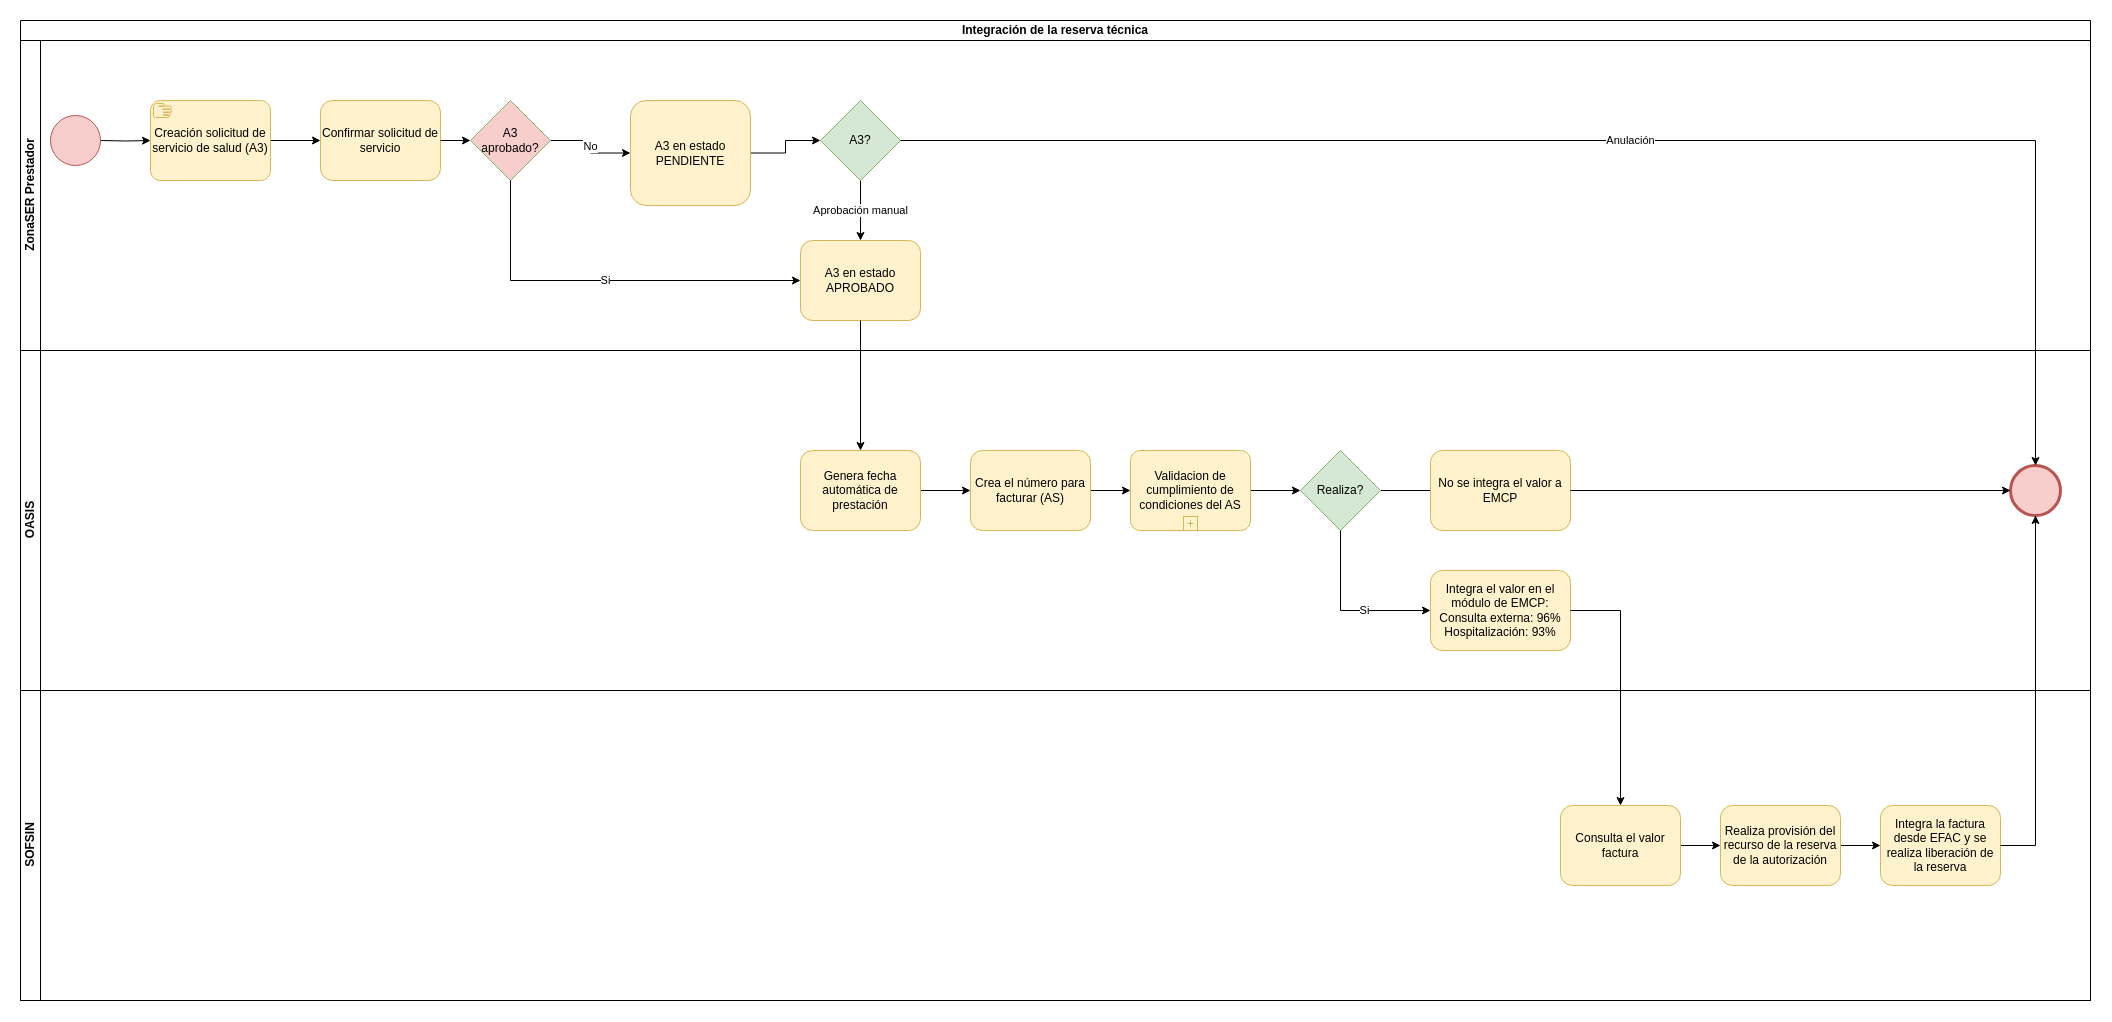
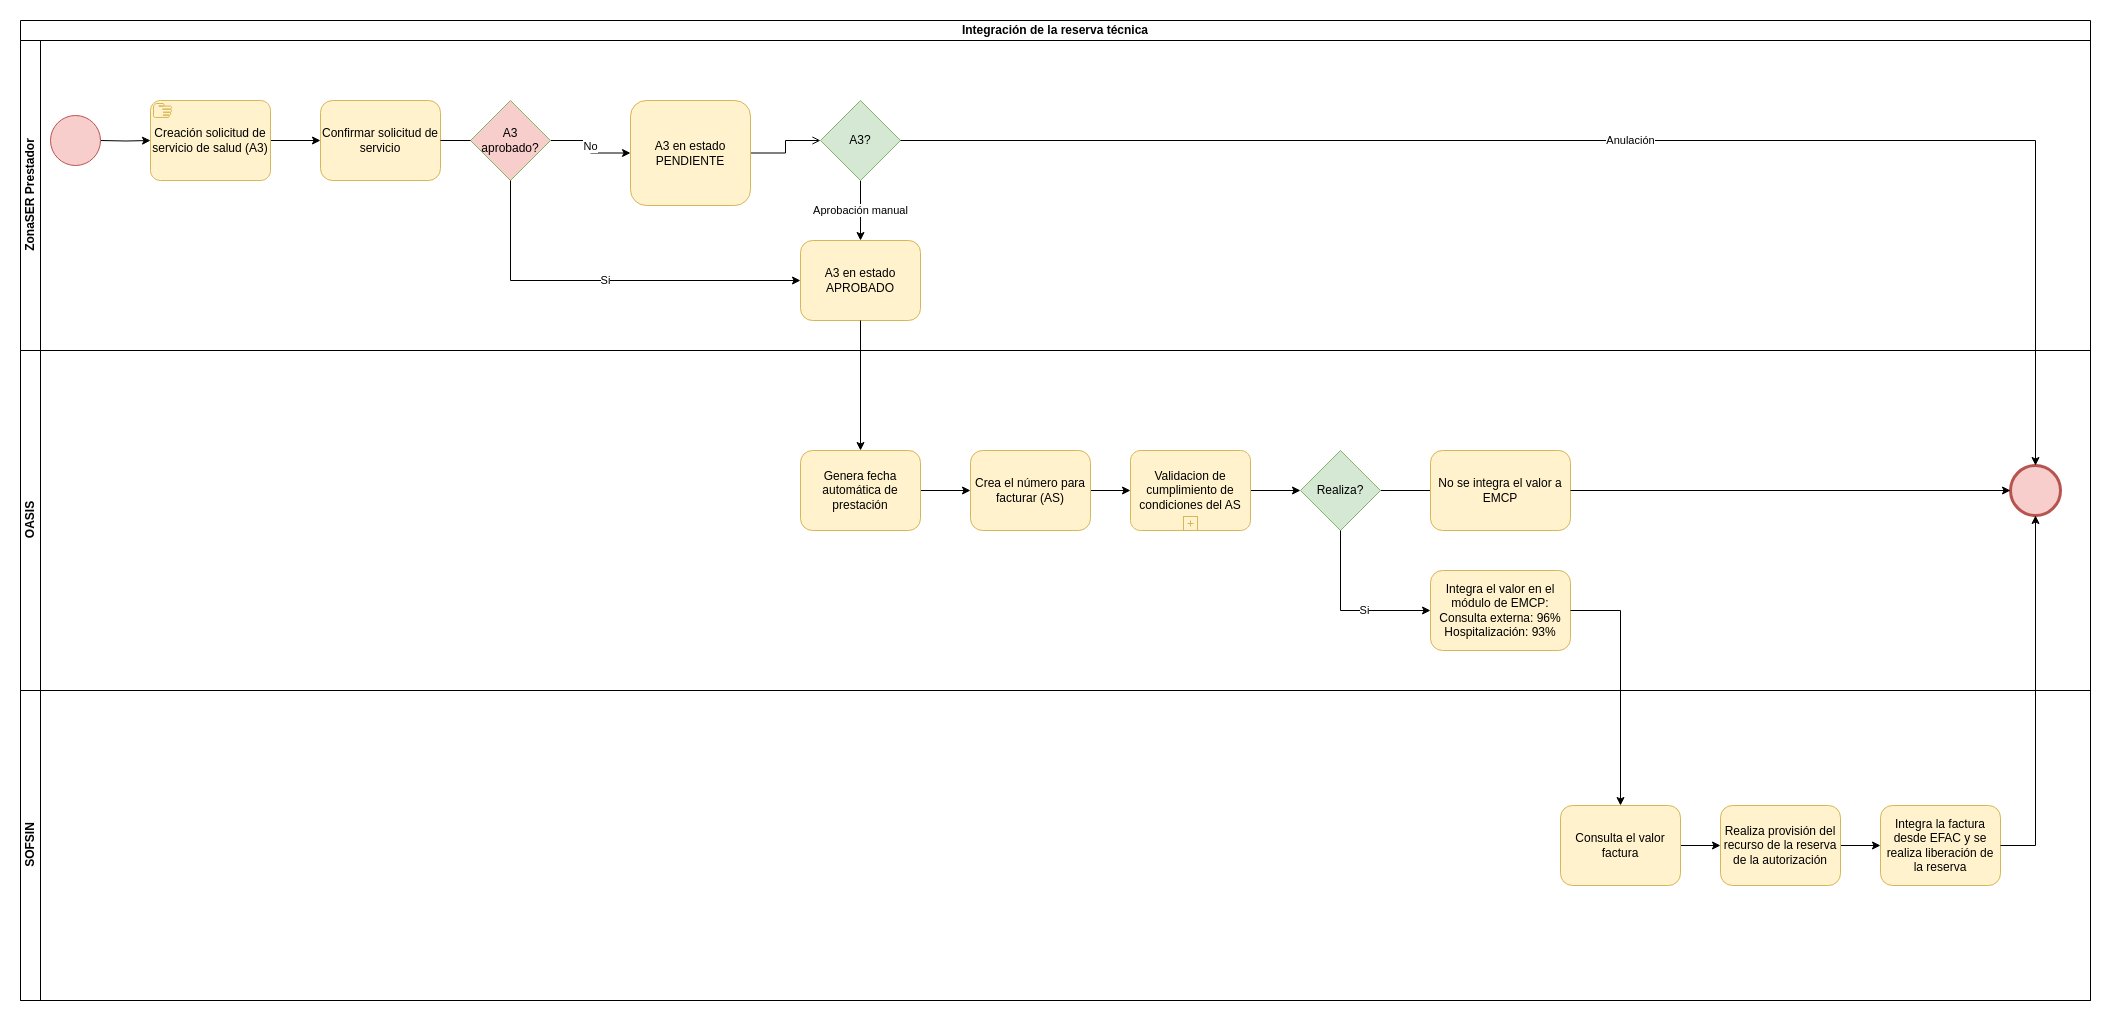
edge "Confirmar solicitud de servicio" -> "A3 aprobado?": arrowhead classic -> none
edge "A3 en estado PENDIENTE" -> "A3?": arrowhead classic -> open
